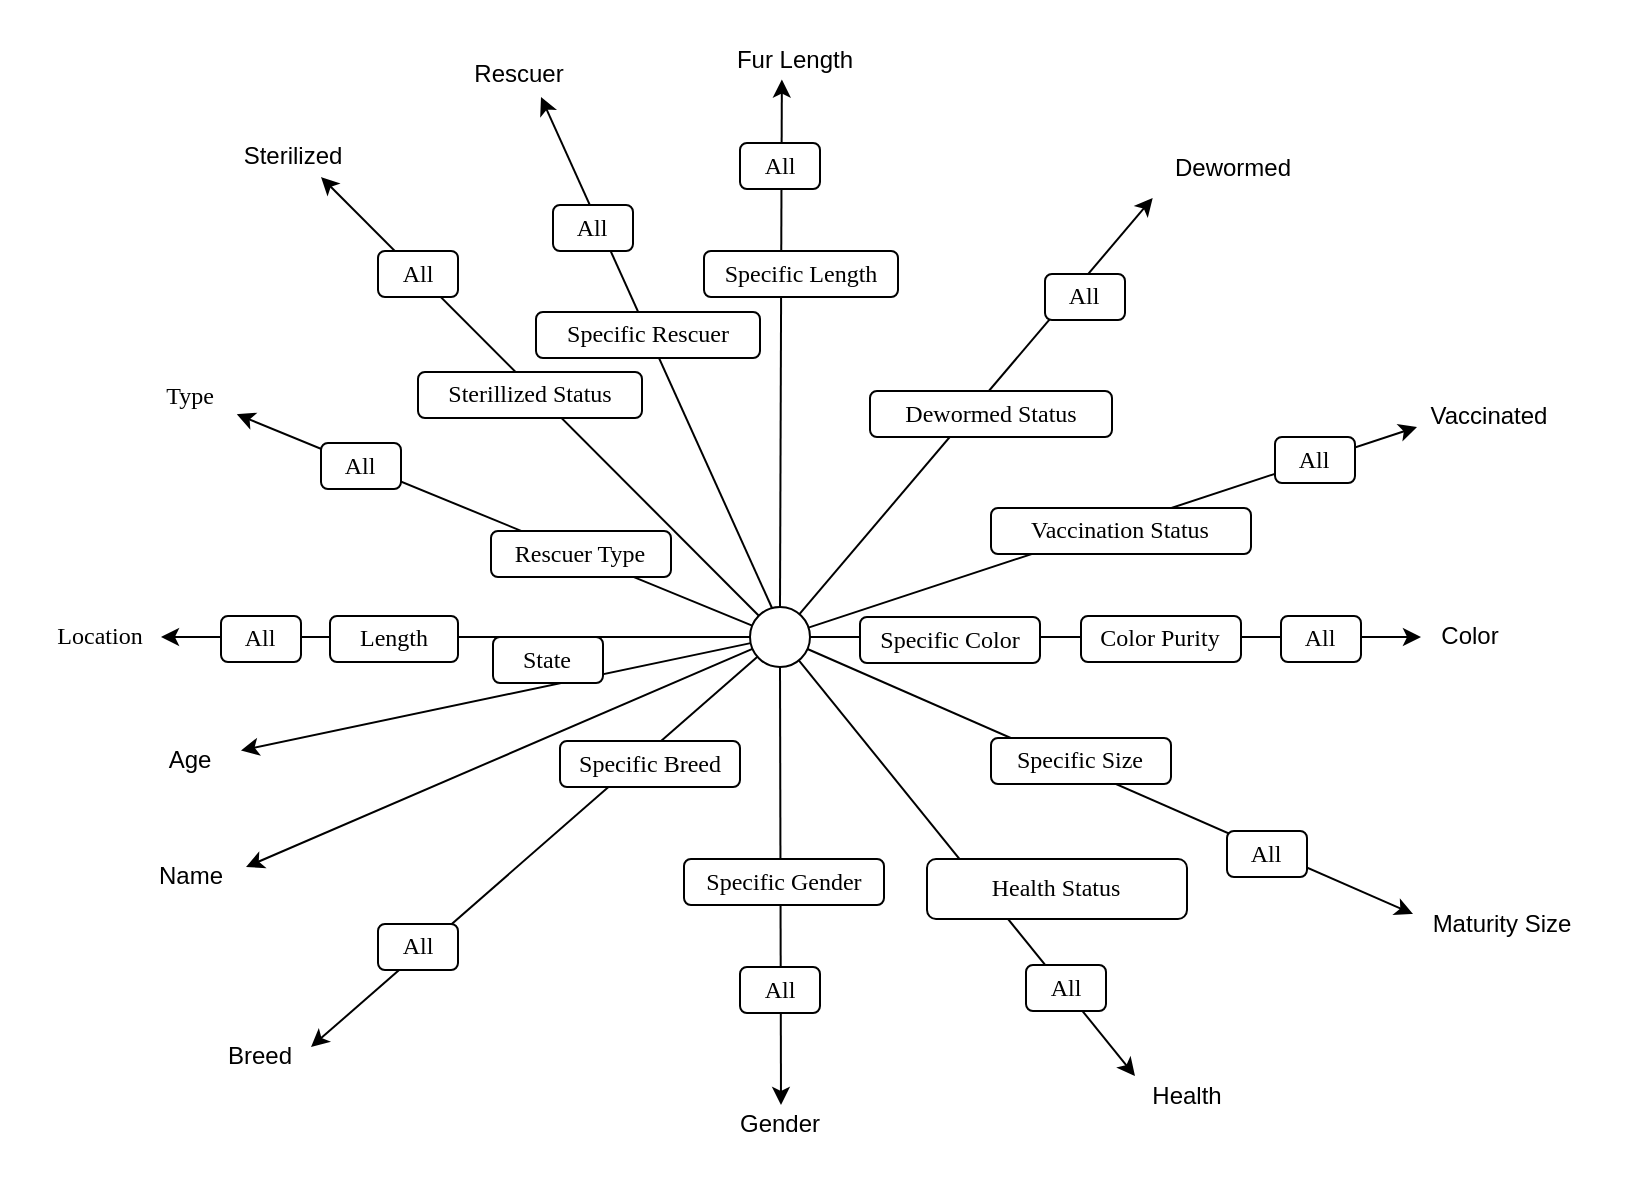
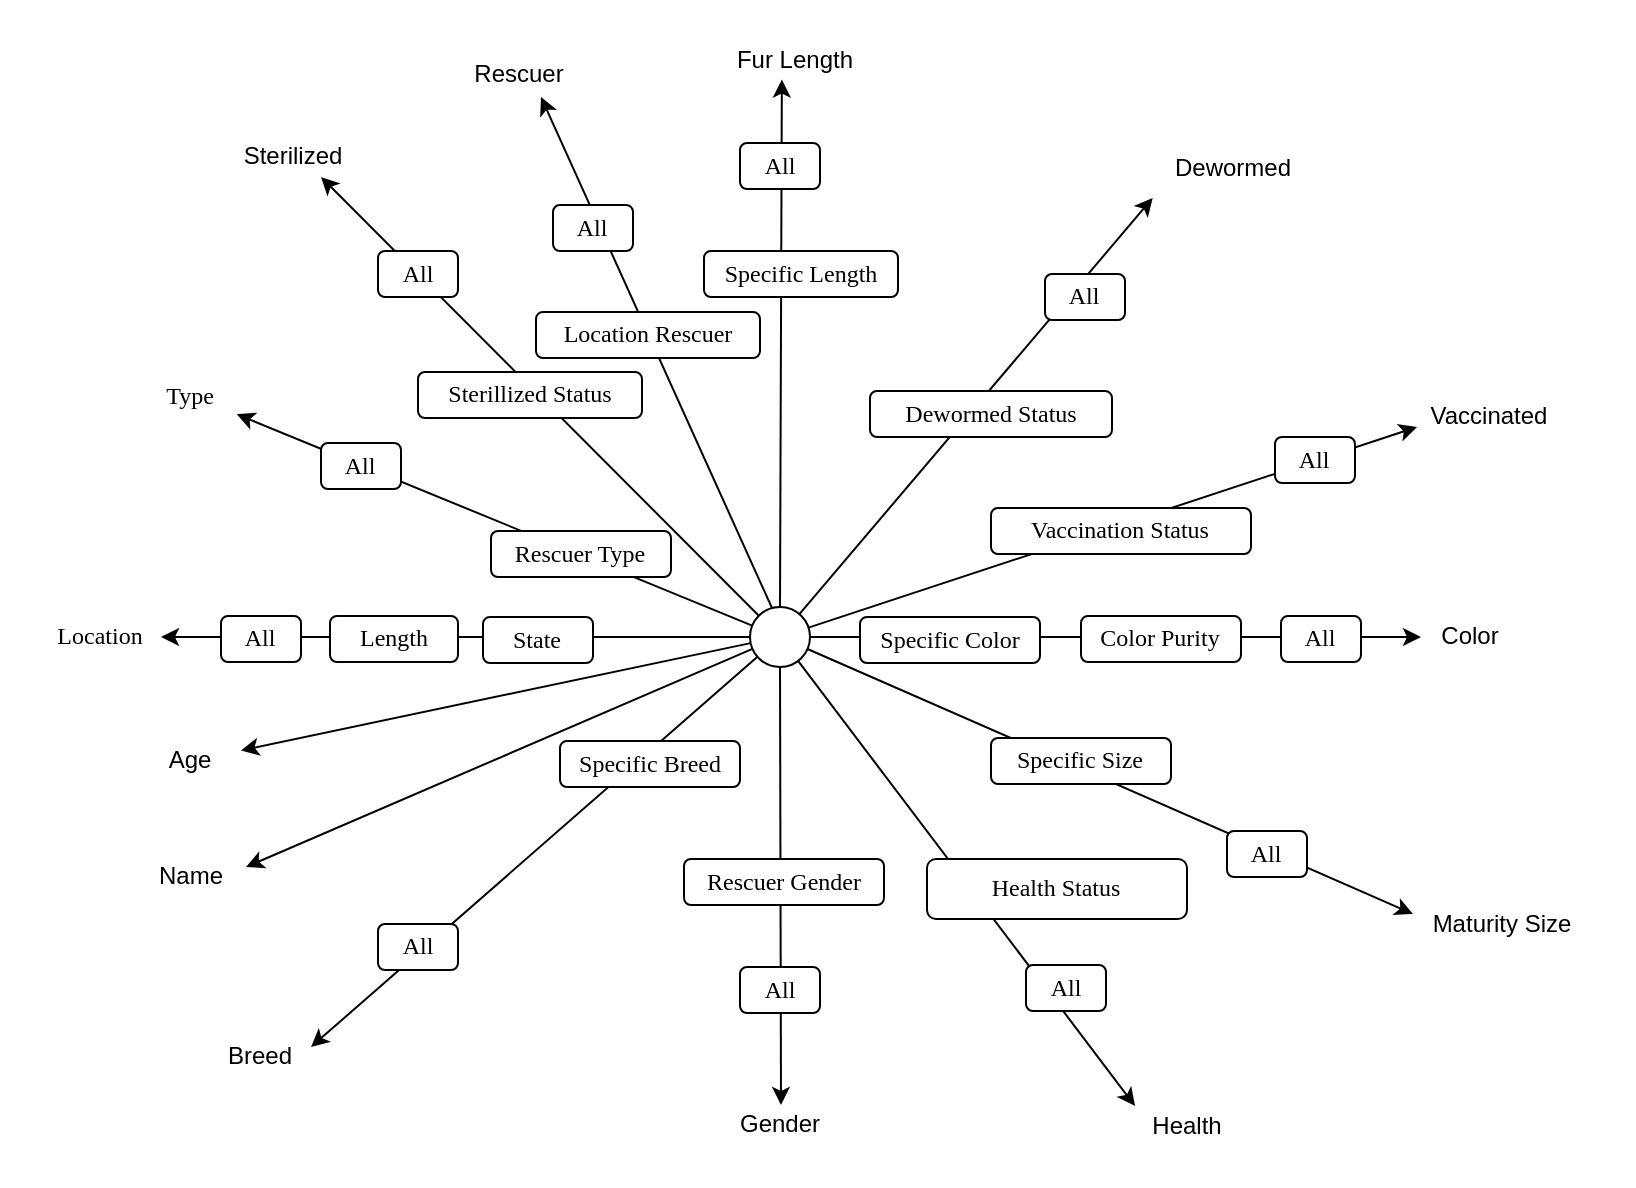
node "Specific Rescuer": label "Specific Rescuer" -> "Location Rescuer"
node "State": moved (548, 660) -> (538, 640)
node "Specific Gender": label "Specific Gender" -> "Rescuer Gender"
node "Health": moved (1188, 1097) -> (1188, 1127)
